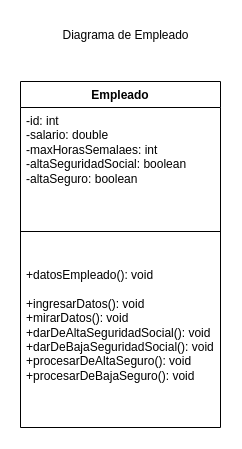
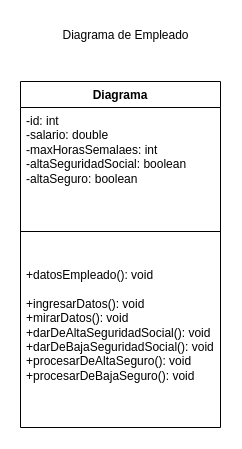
node "Empleado": label "Empleado" -> "Diagrama"
